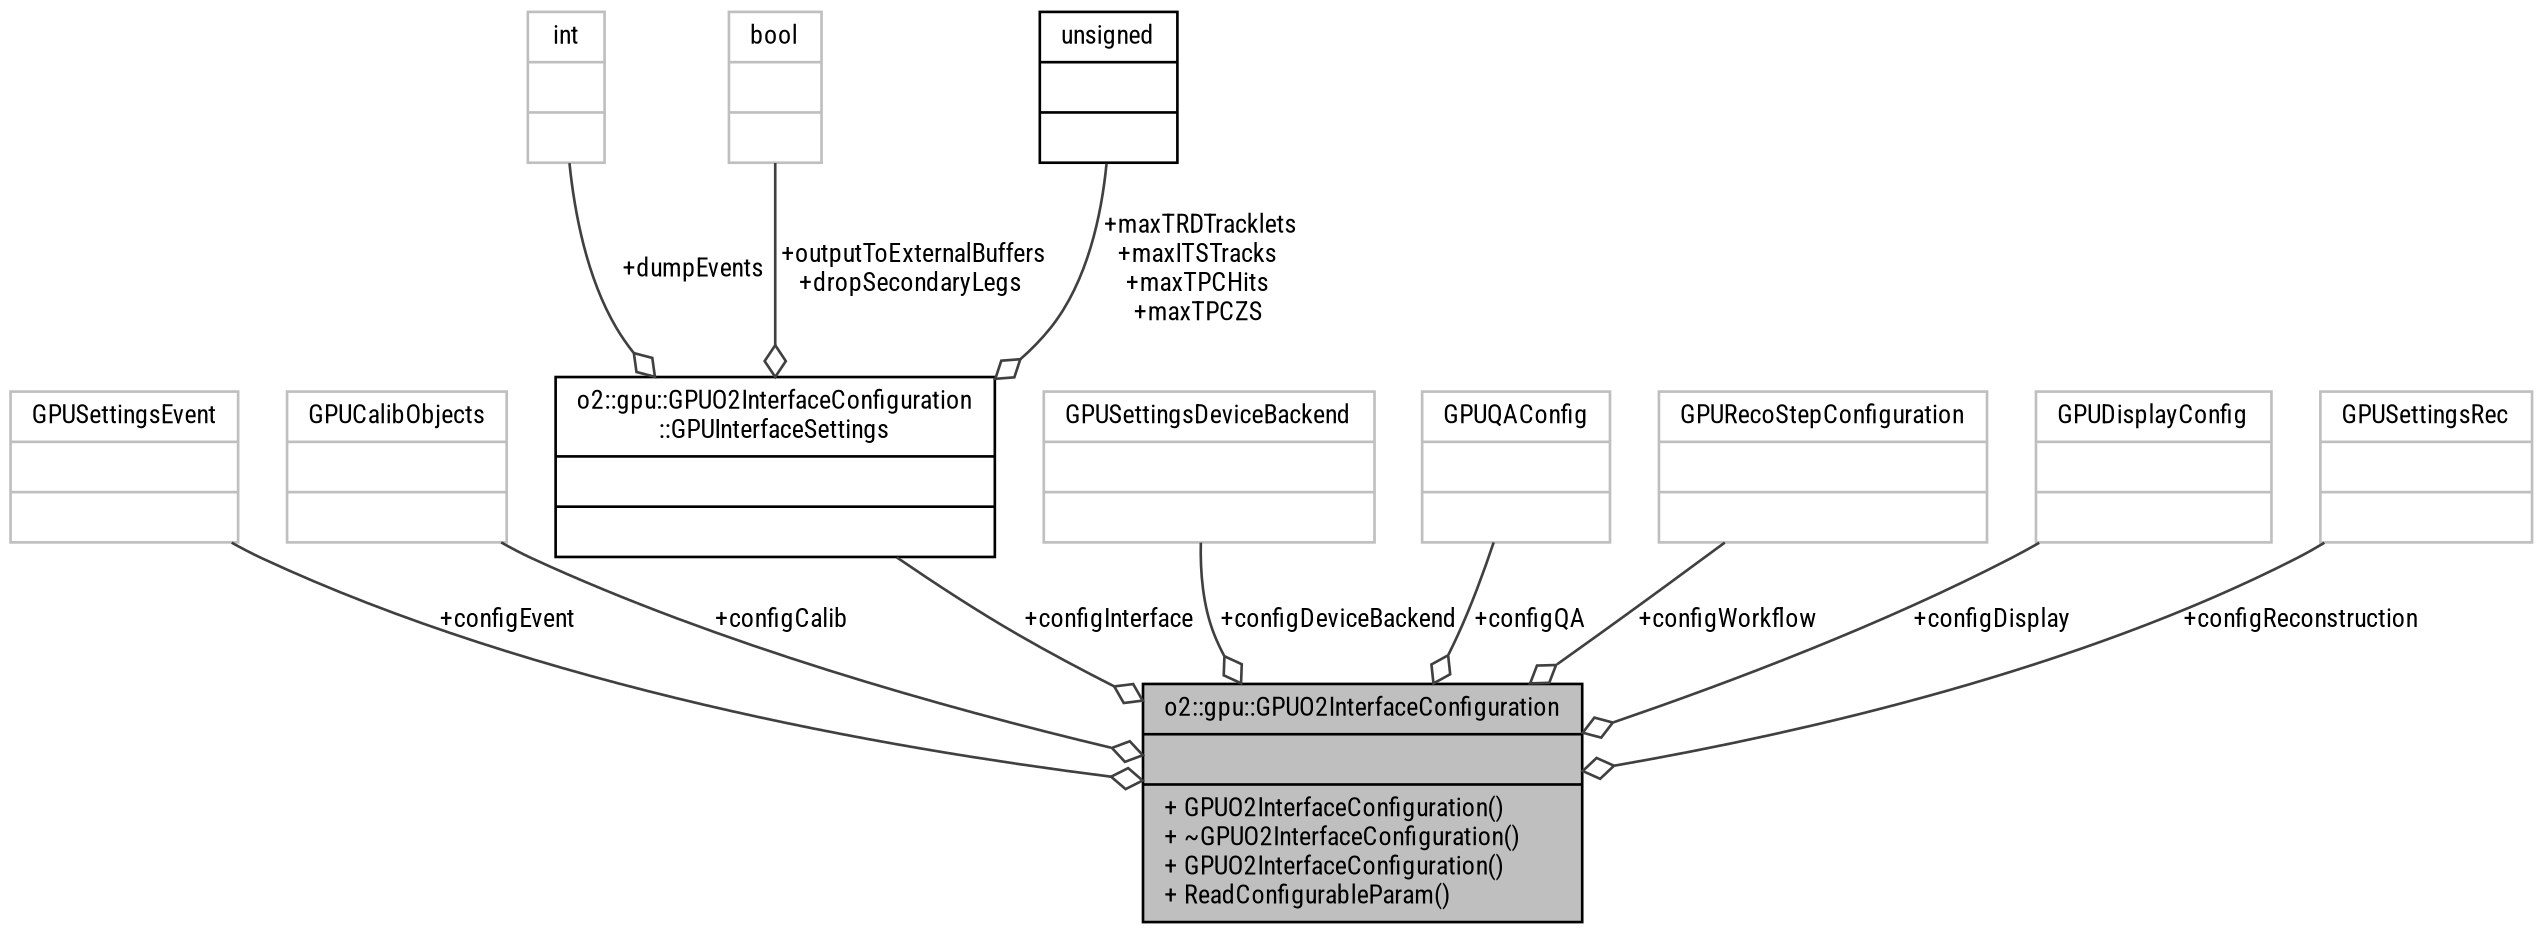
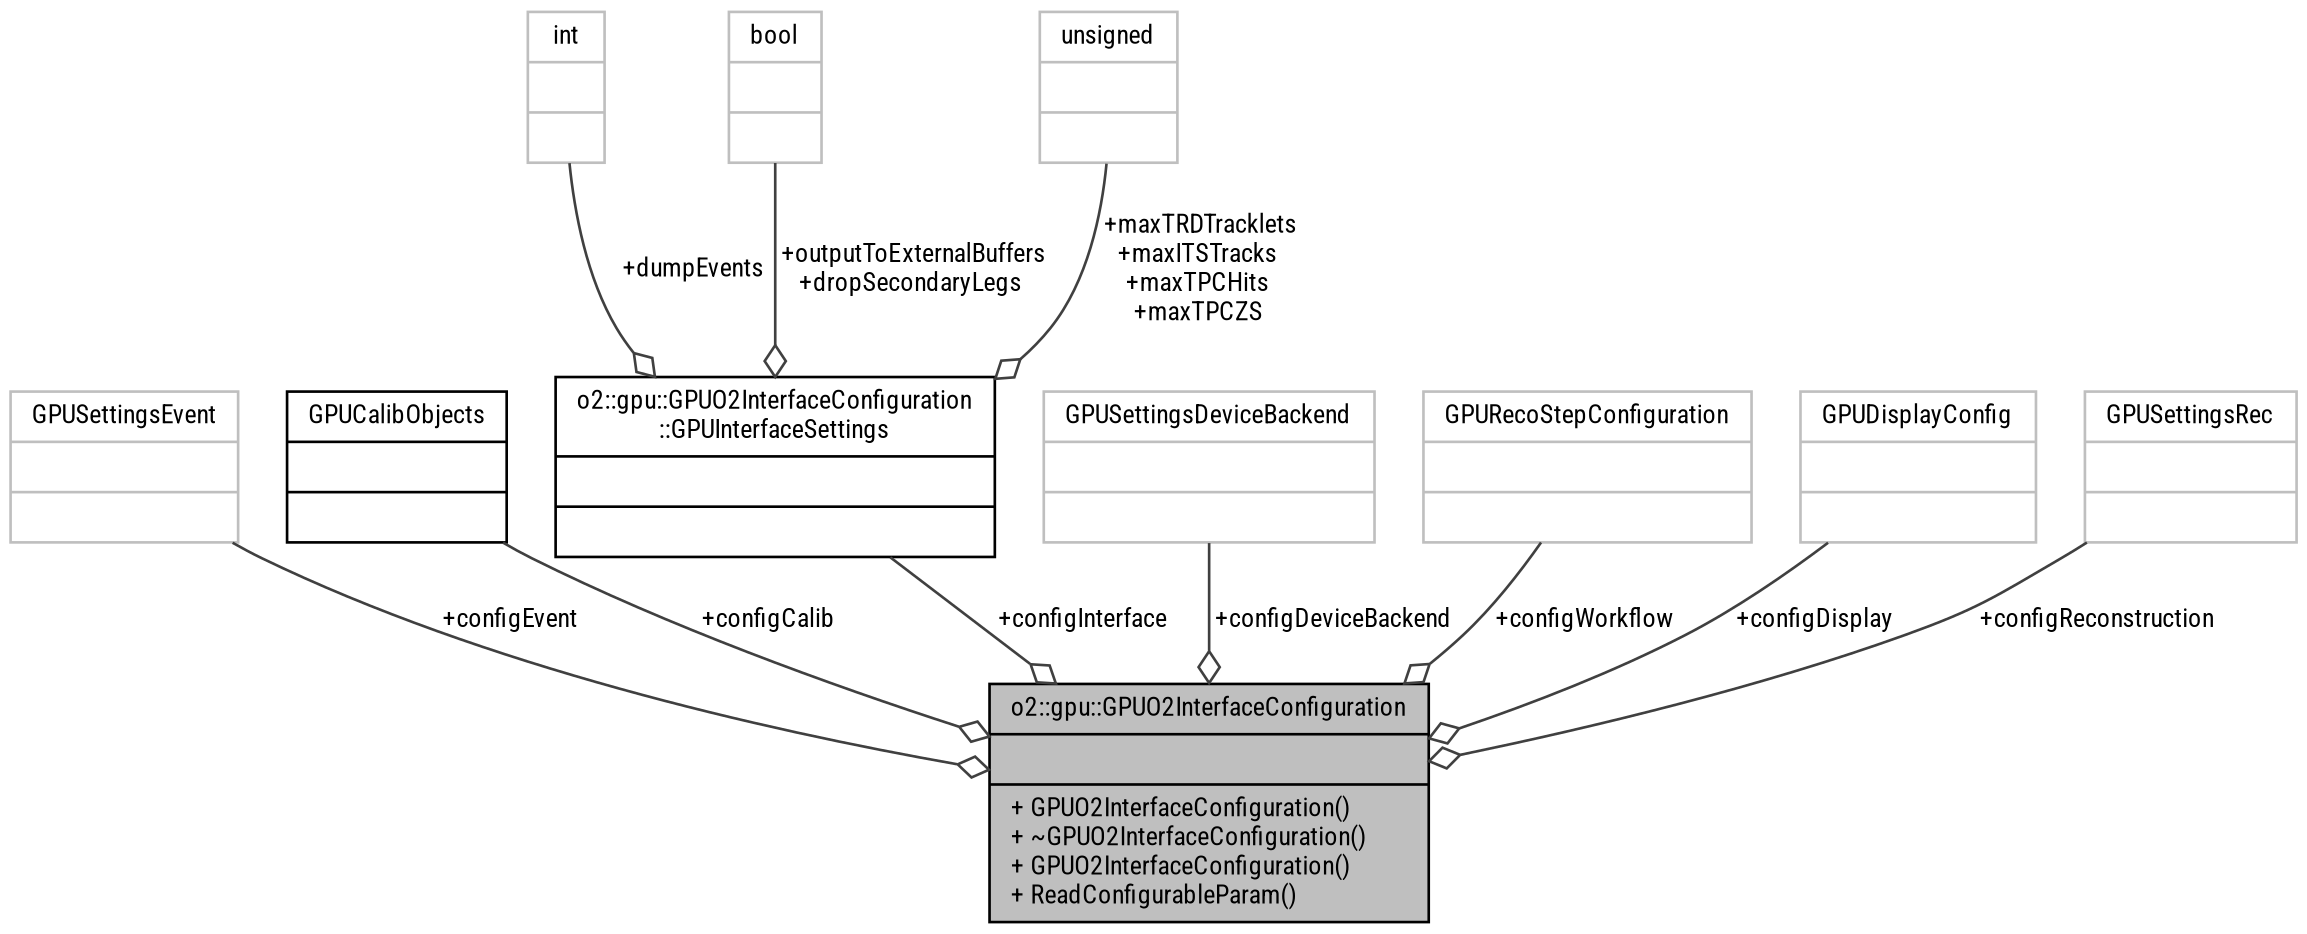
node "unsigned": color black -> grey75
node "GPUCalibObjects": color grey75 -> black
node "GPUQAConfig": removed
